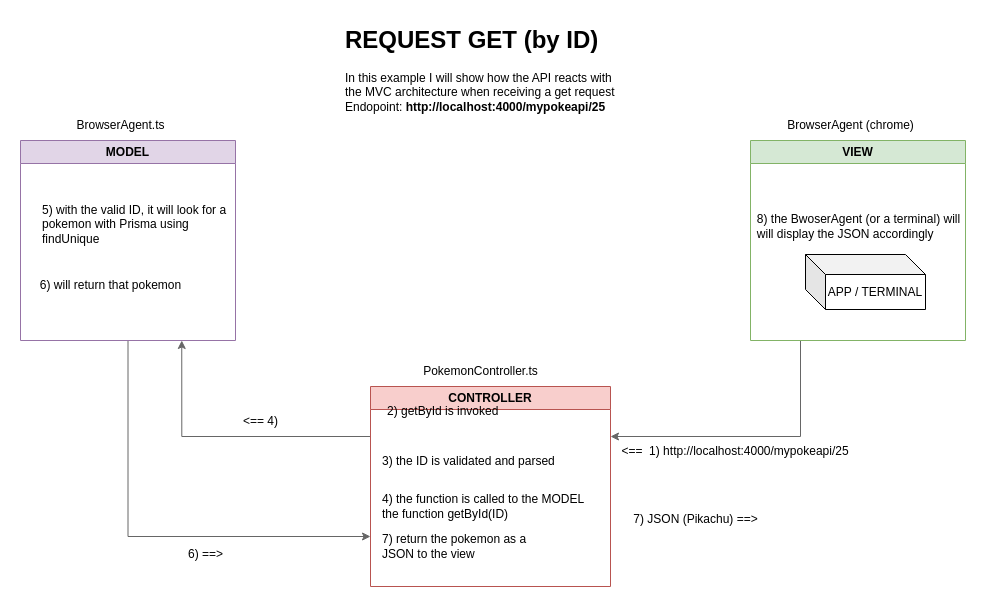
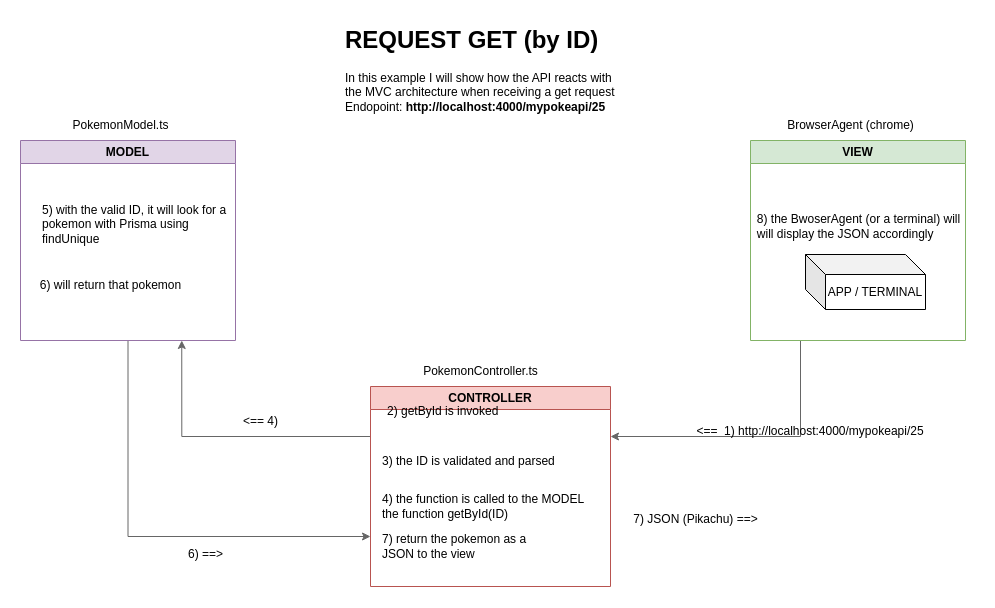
node "BrowserAgent.ts": label "BrowserAgent.ts" -> "PokemonModel.ts"
node "<== 1) http://localhost:4000/mypokeapi/25": moved (736, 452) -> (811, 432)
